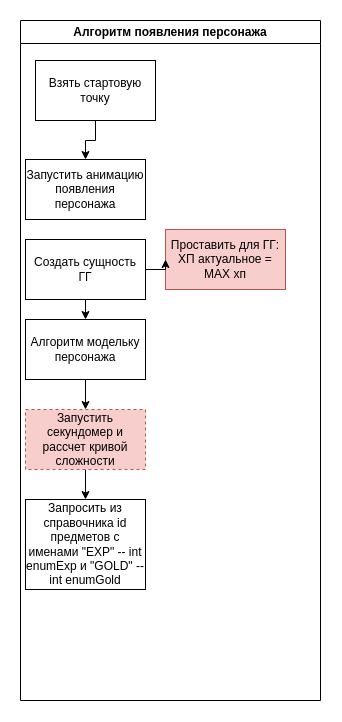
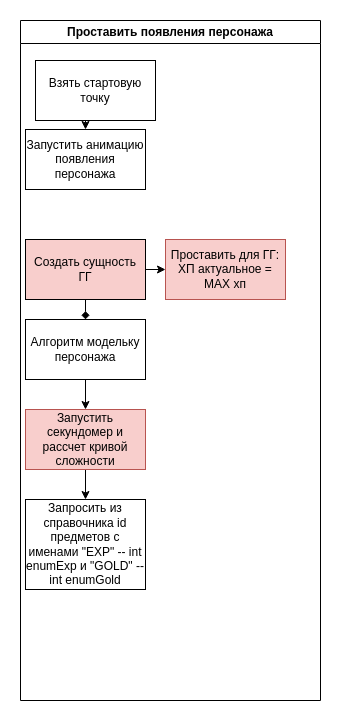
node "Алгоритм появления персонажа": label "Алгоритм появления персонажа" -> "Проставить появления персонажа"
node "Запустить анимацию появления персонажа": moved (86, 190) -> (86, 160)
node "Проставить для ГГ: ХП актуальное = МАХ хп": moved (226, 260) -> (226, 270)
node "Создать сущность ГГ": fillcolor #ffffff -> #f8cecc
edge "Создать сущность ГГ" -> "Алгоритм модельку персонажа": arrowhead classic -> diamond
node "Запустить секундомер и рассчет кривой сложности": style dashed -> solid
